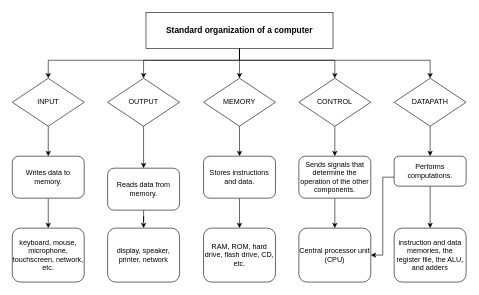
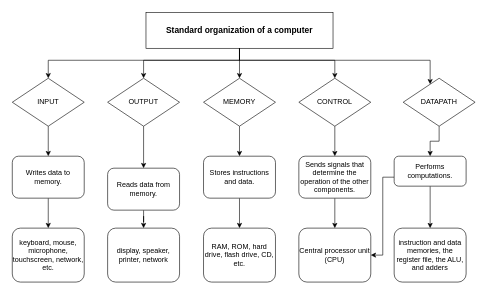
node "DATAPATH": moved (431, 102) -> (440, 102)
